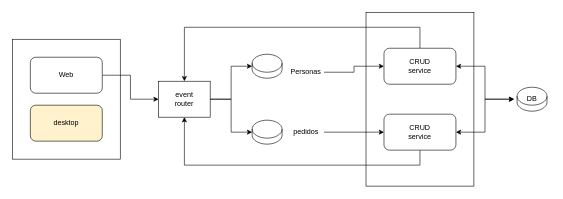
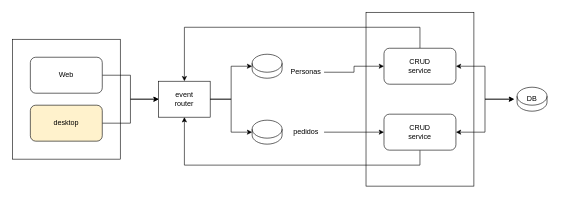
edge "desktop" -> "event router": added
